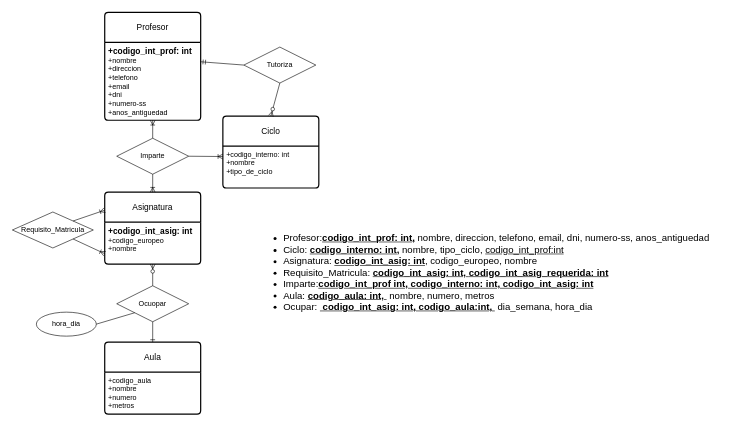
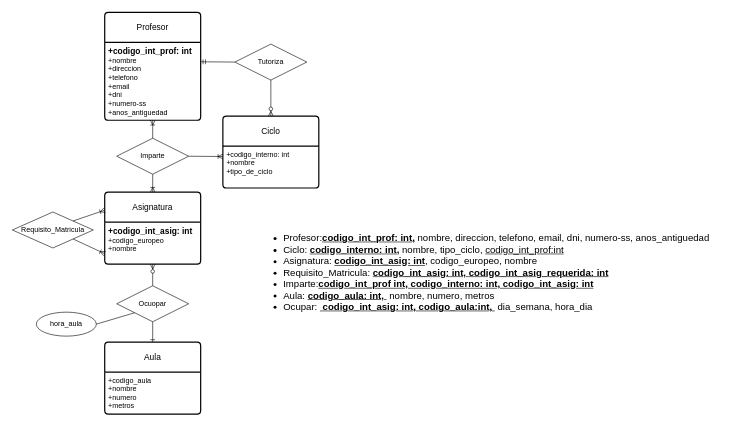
node "Tutoriza": moved (280, 65) -> (271, 62)
node "hora_dia": label "hora_dia" -> "hora_aula"
